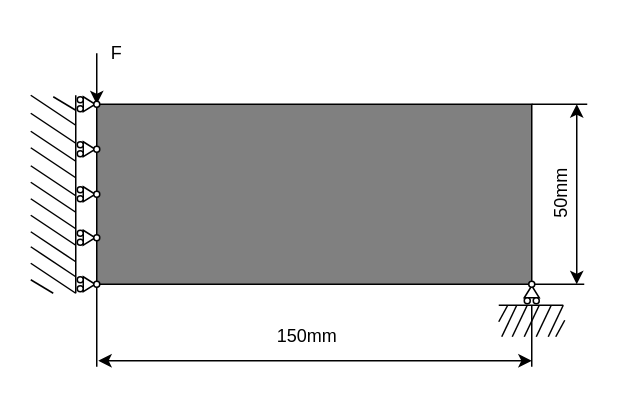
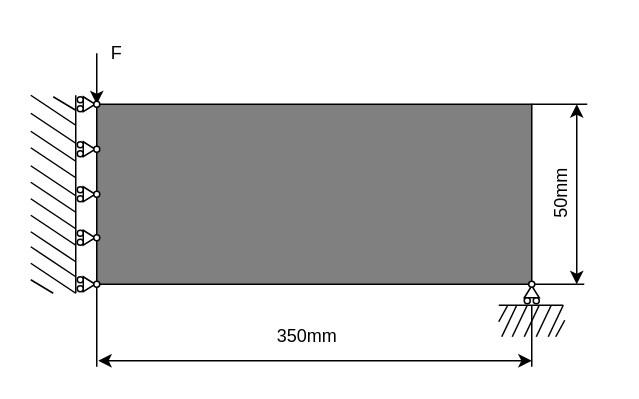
node "150mm": label "150mm" -> "350mm"
